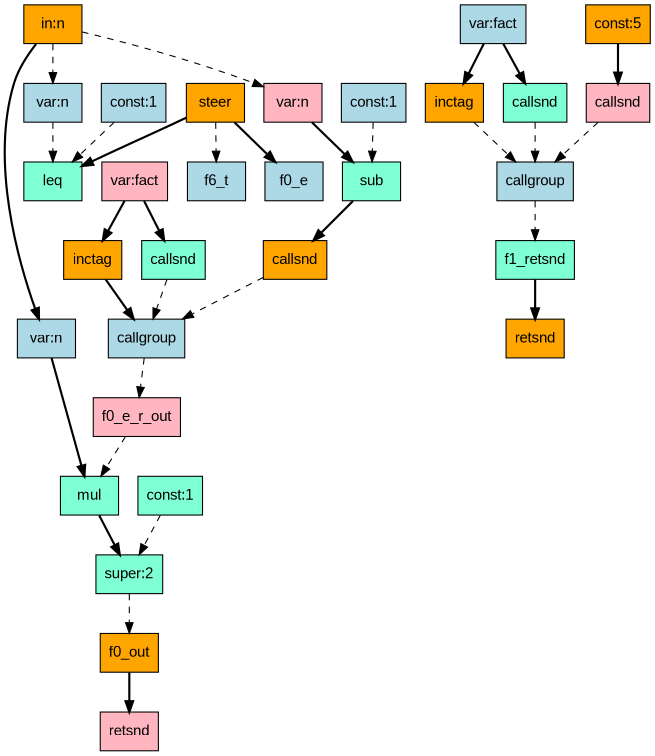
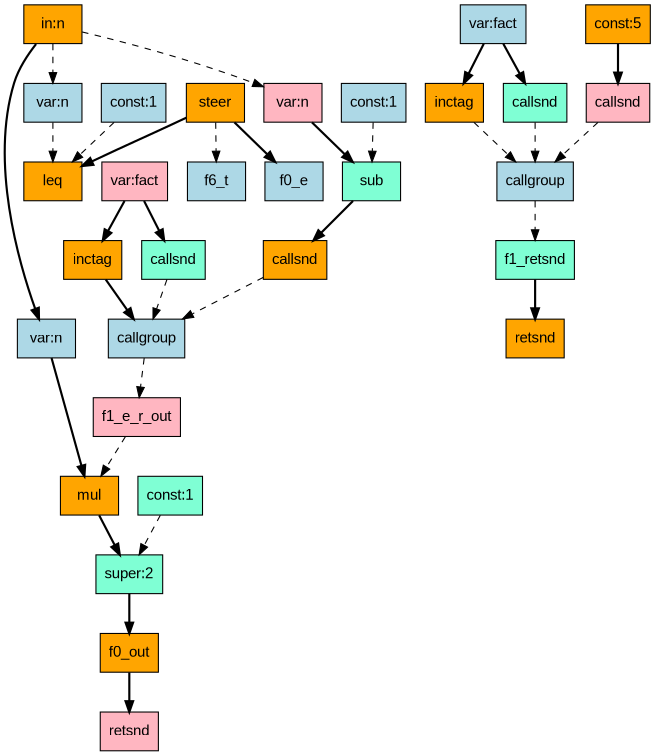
node "leq": fillcolor aquamarine -> orange
node "f0_e_r_out": label "f0_e_r_out" -> "f1_e_r_out"
node "mul": fillcolor aquamarine -> orange
edge "super:2" -> "f0_out": style dashed -> bold
